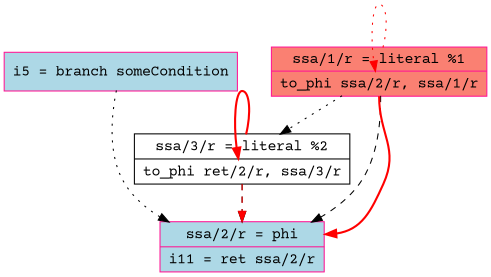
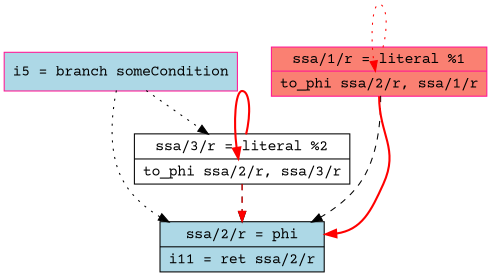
edge "ssa/1/r = literal %1" -> "ssa/3/r = literal %2": now "i5 = branch someCondition" -> "ssa/3/r = literal %2"
node "ssa/3/r = literal %2": text "to_phi ret/2/r, ssa/3/r" -> "to_phi ssa/2/r, ssa/3/r"
node "ssa/2/r = phi": color deeppink -> black
